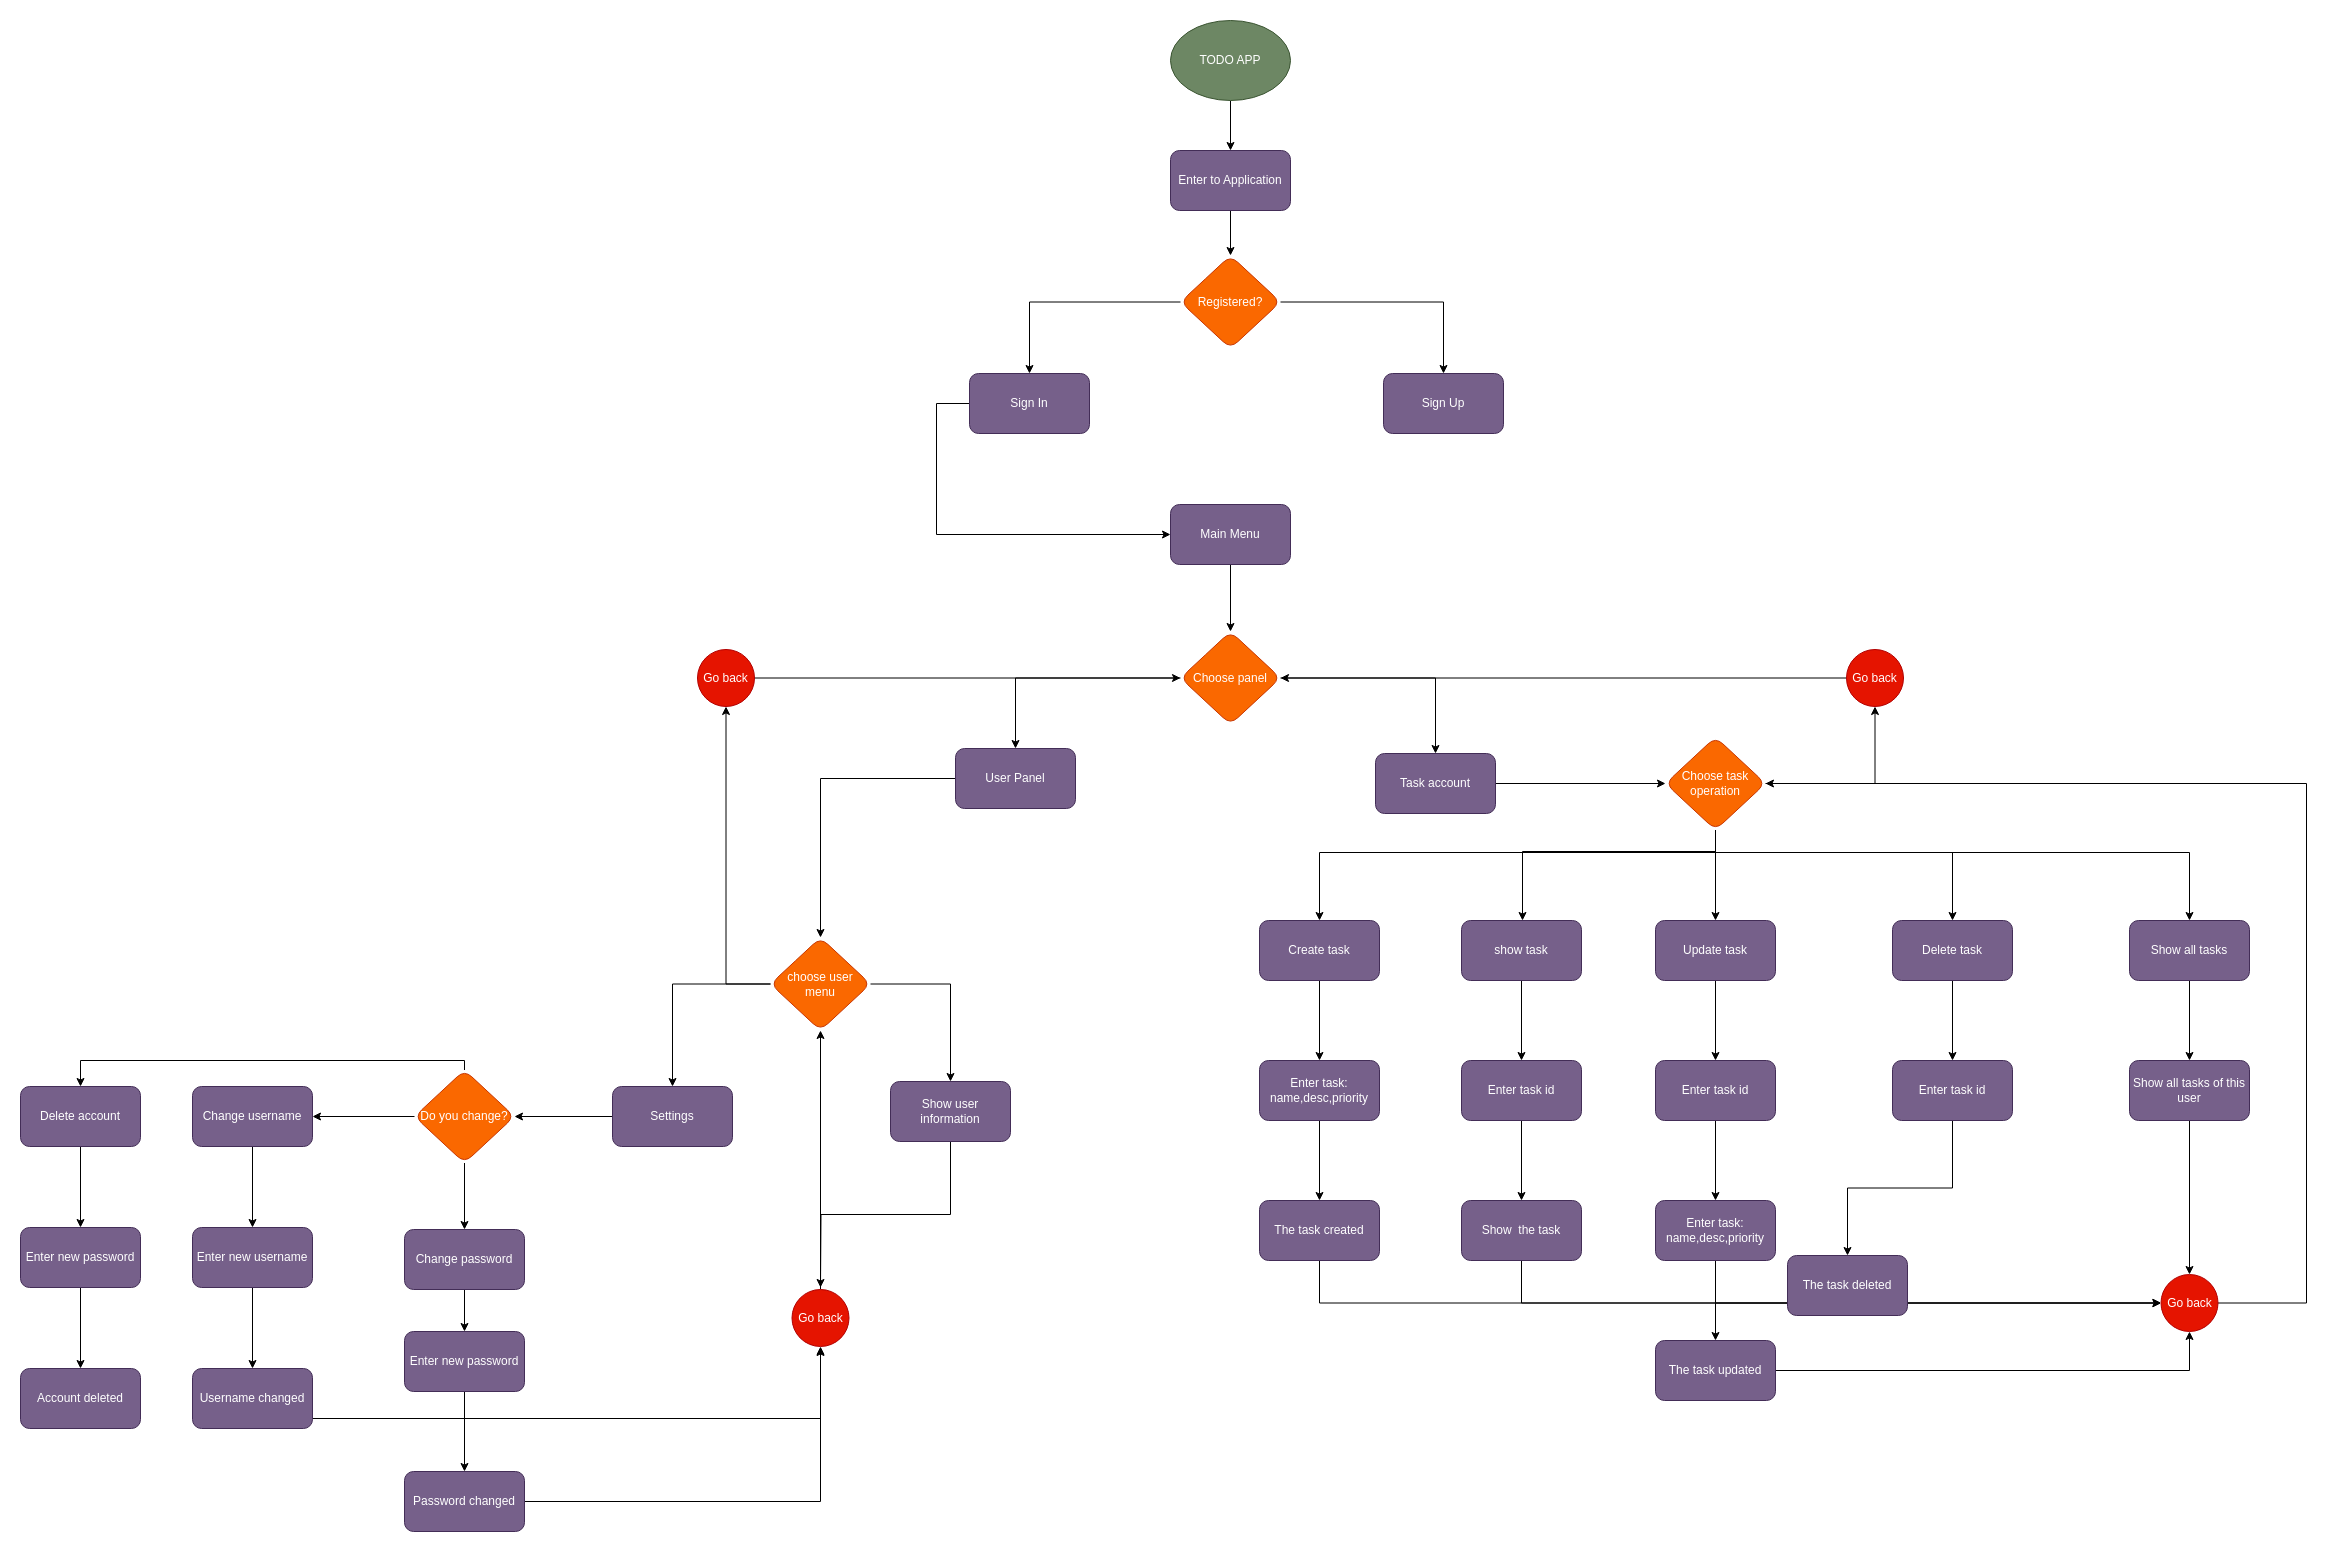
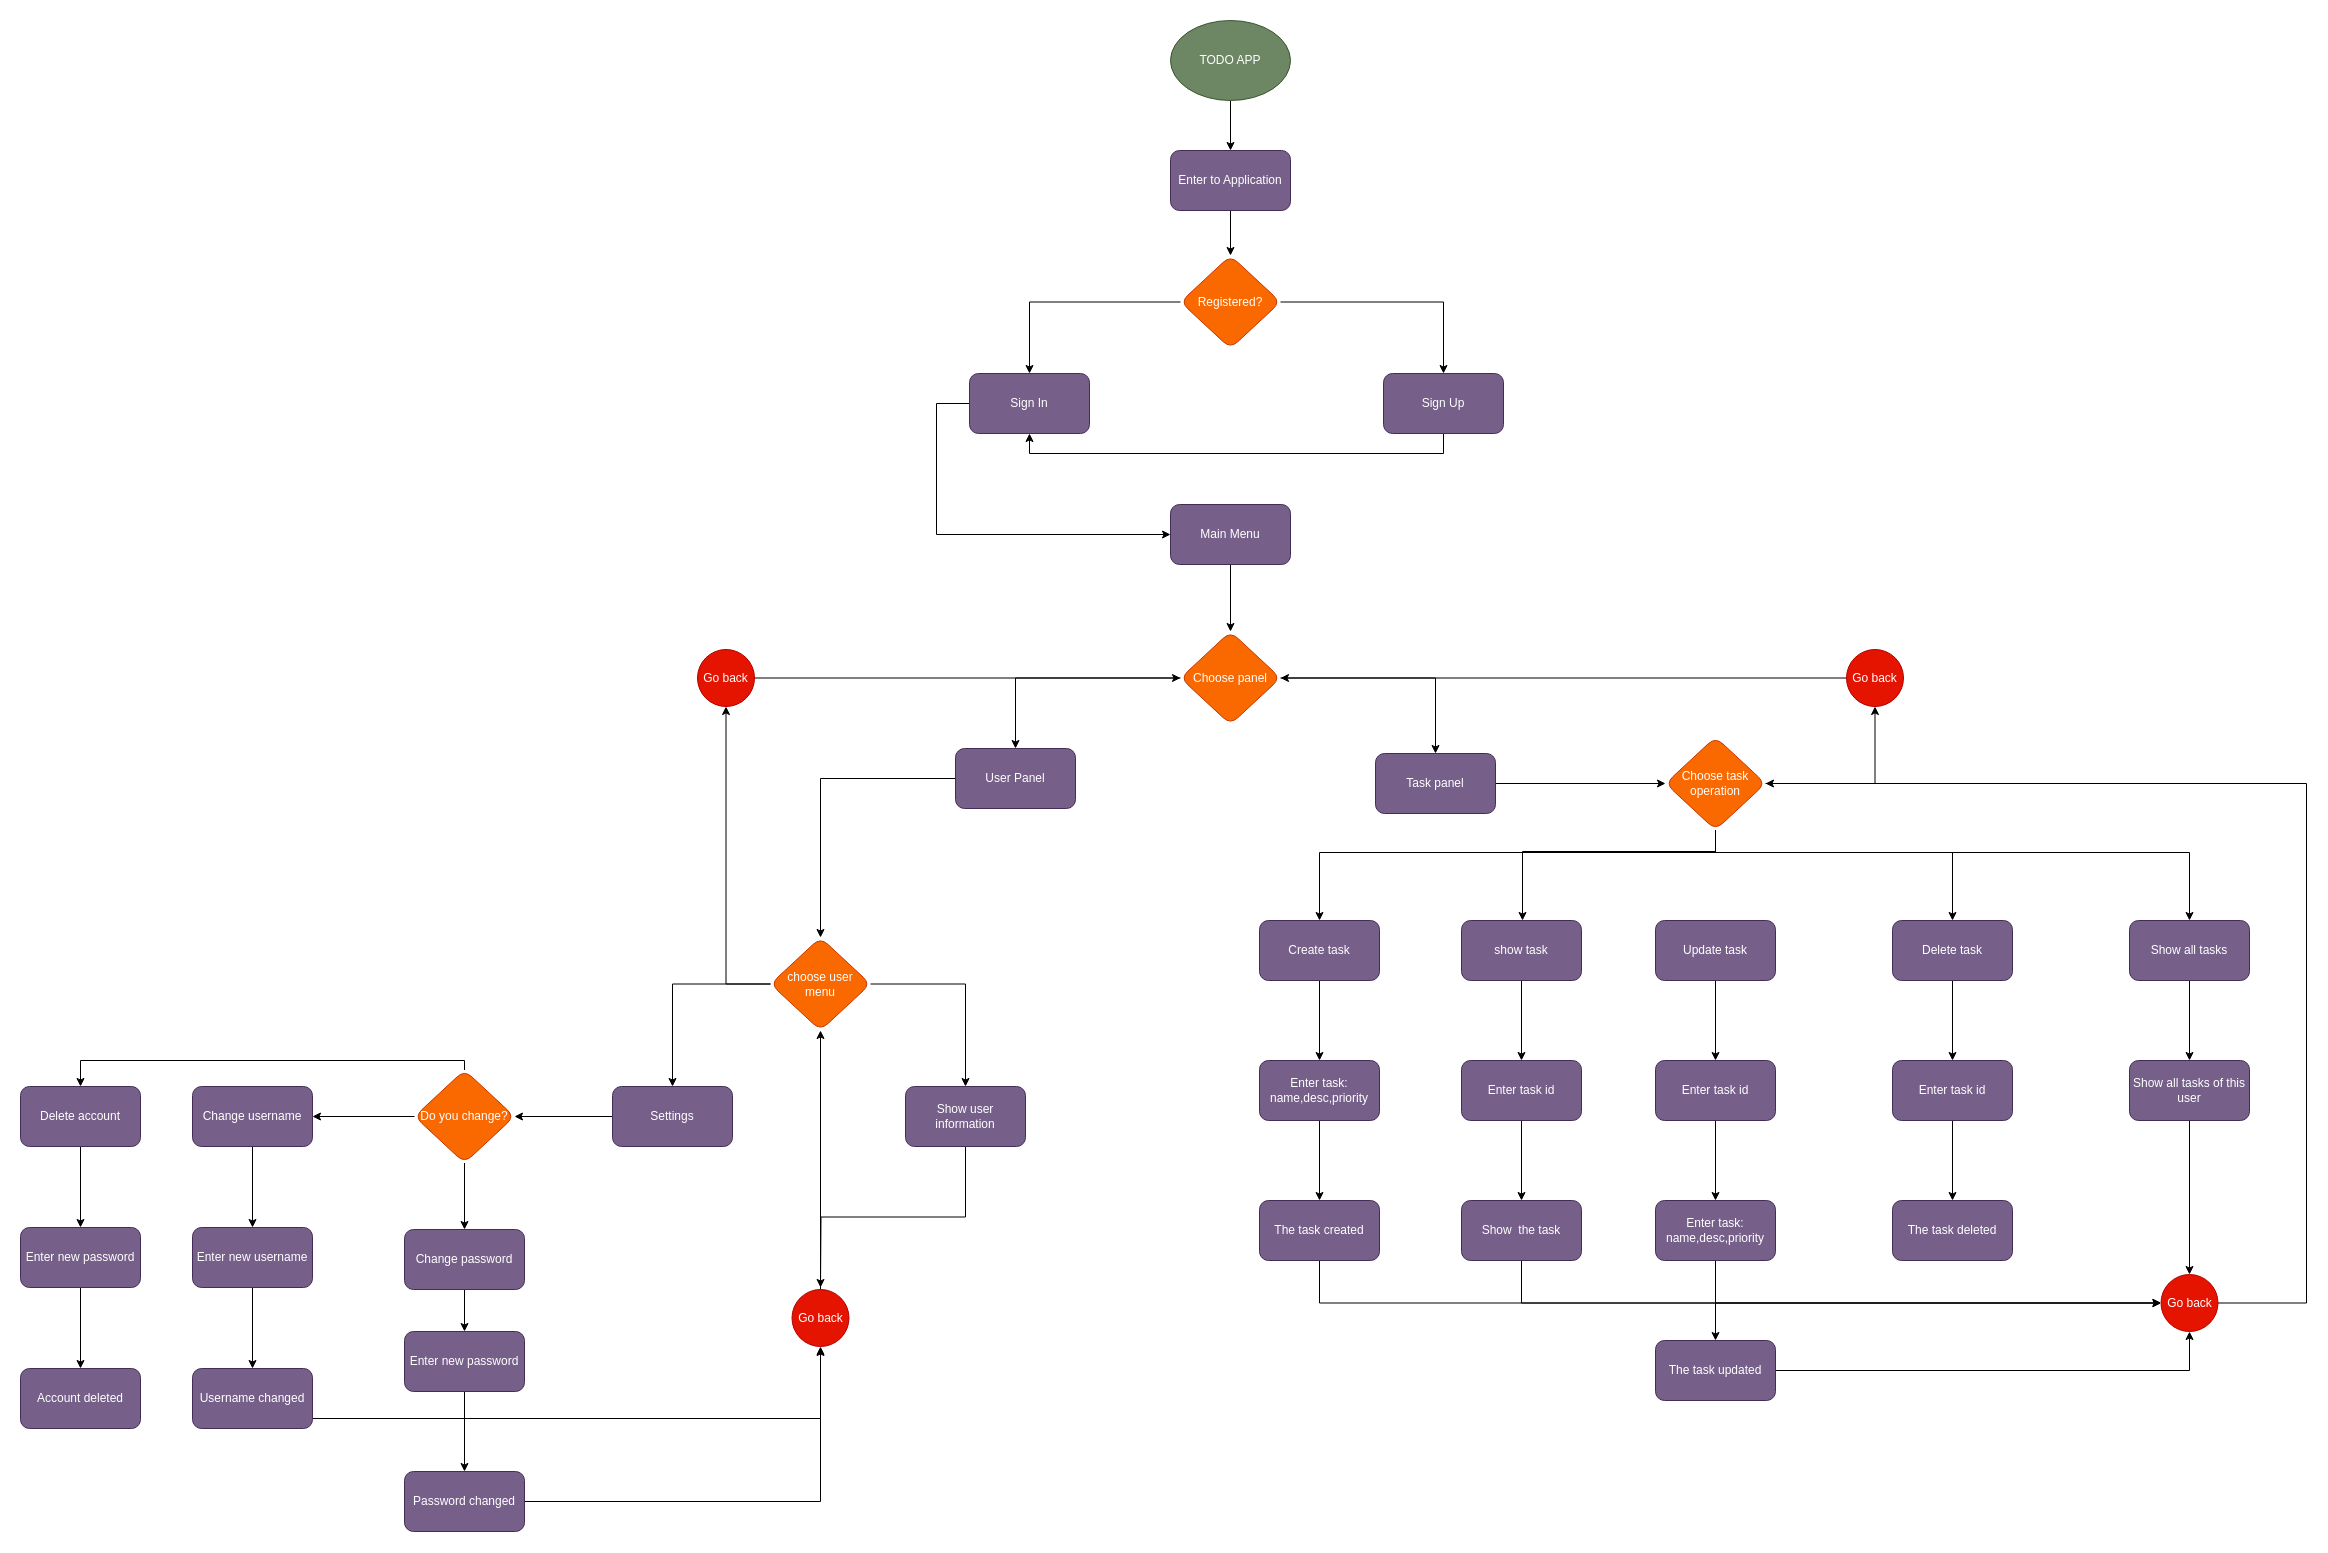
edge "Sign Up" -> "Sign In": added
node "Task account": label "Task account" -> "Task panel"
edge "Choose task operation" -> "Update task": removed
node "Show user information": moved (951, 1112) -> (966, 1117)
node "The task deleted": moved (1848, 1286) -> (1953, 1231)
